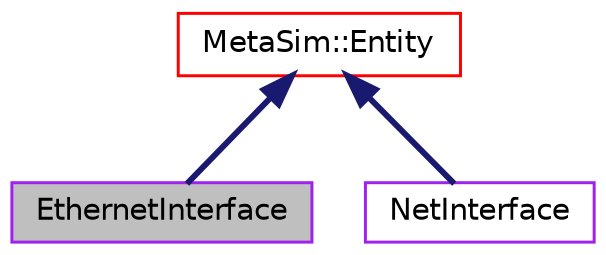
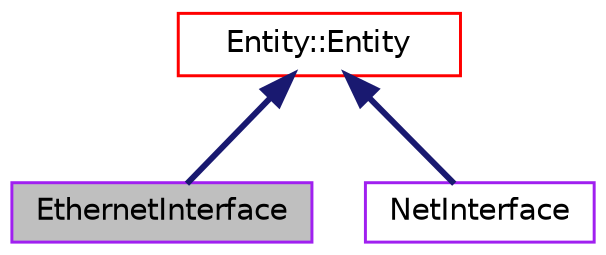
node "MetaSim::Entity": label "MetaSim::Entity" -> "Entity::Entity"
